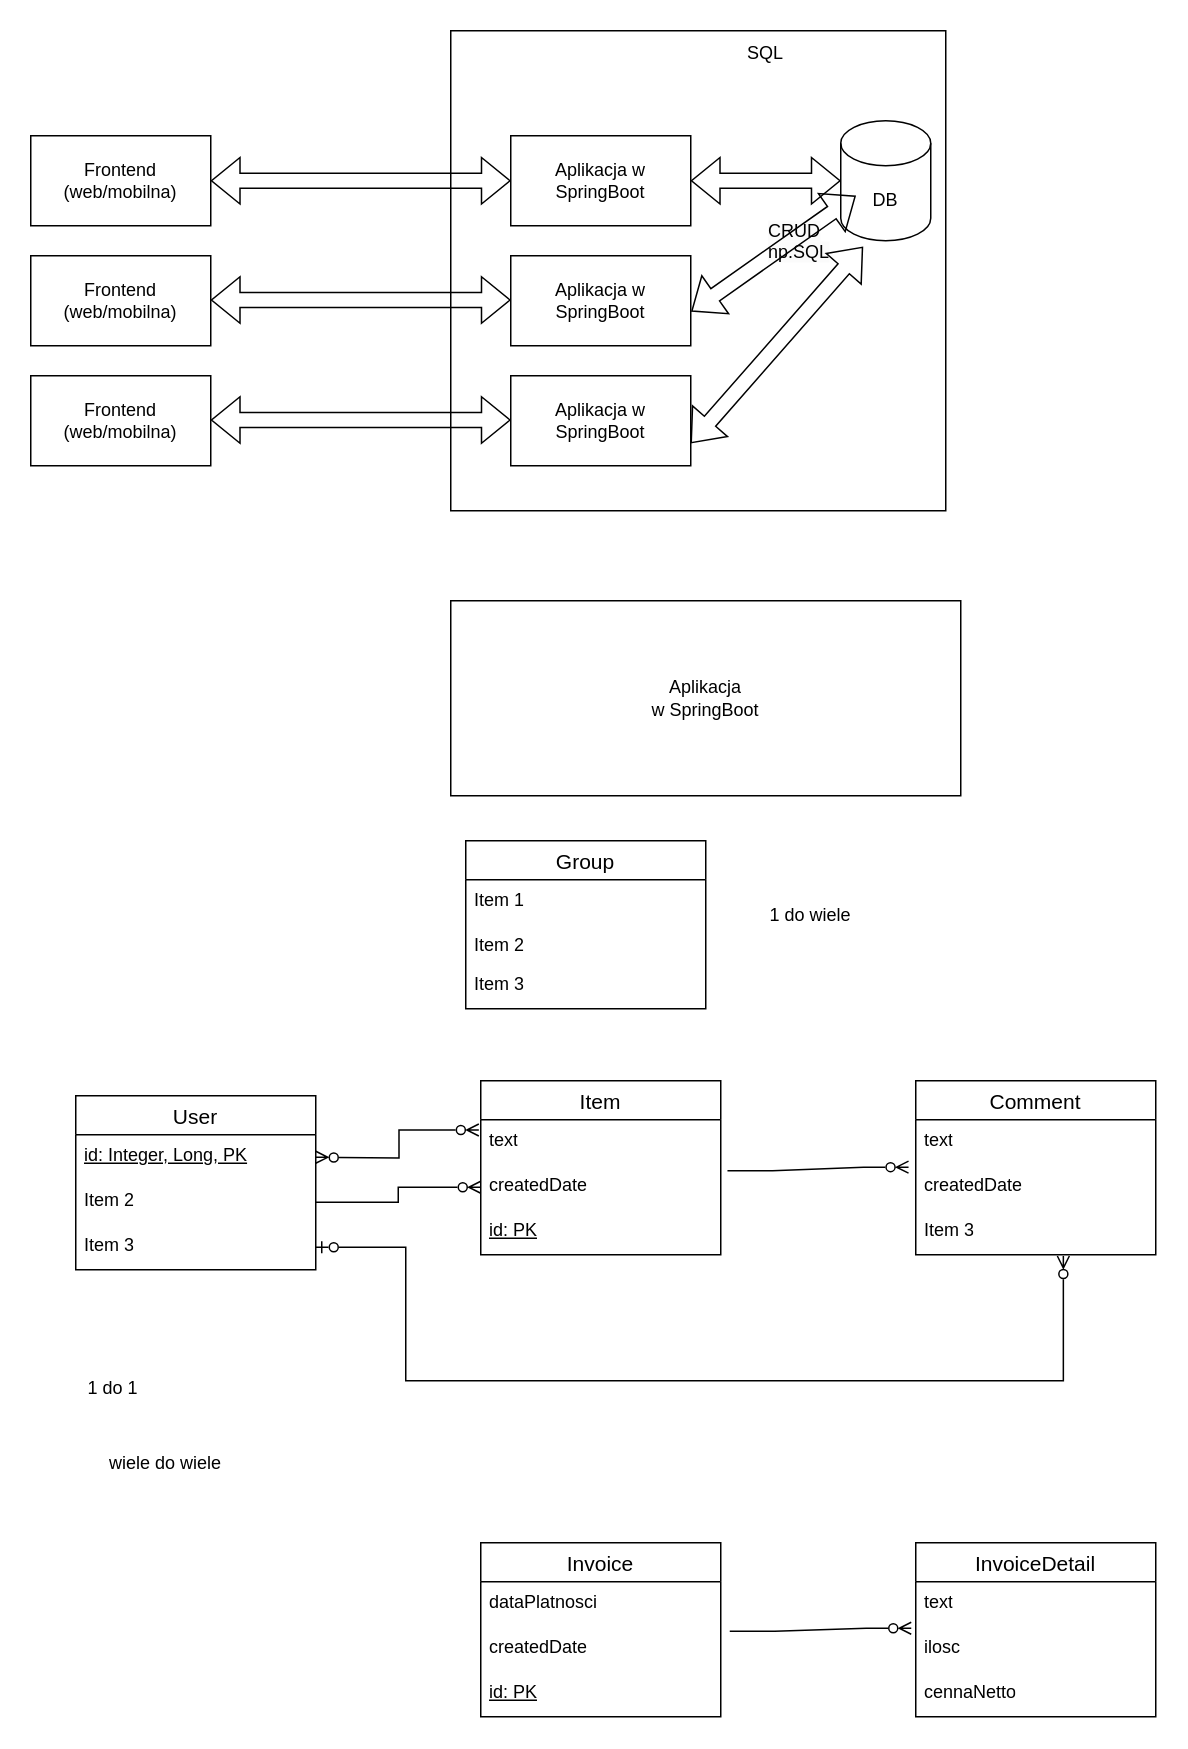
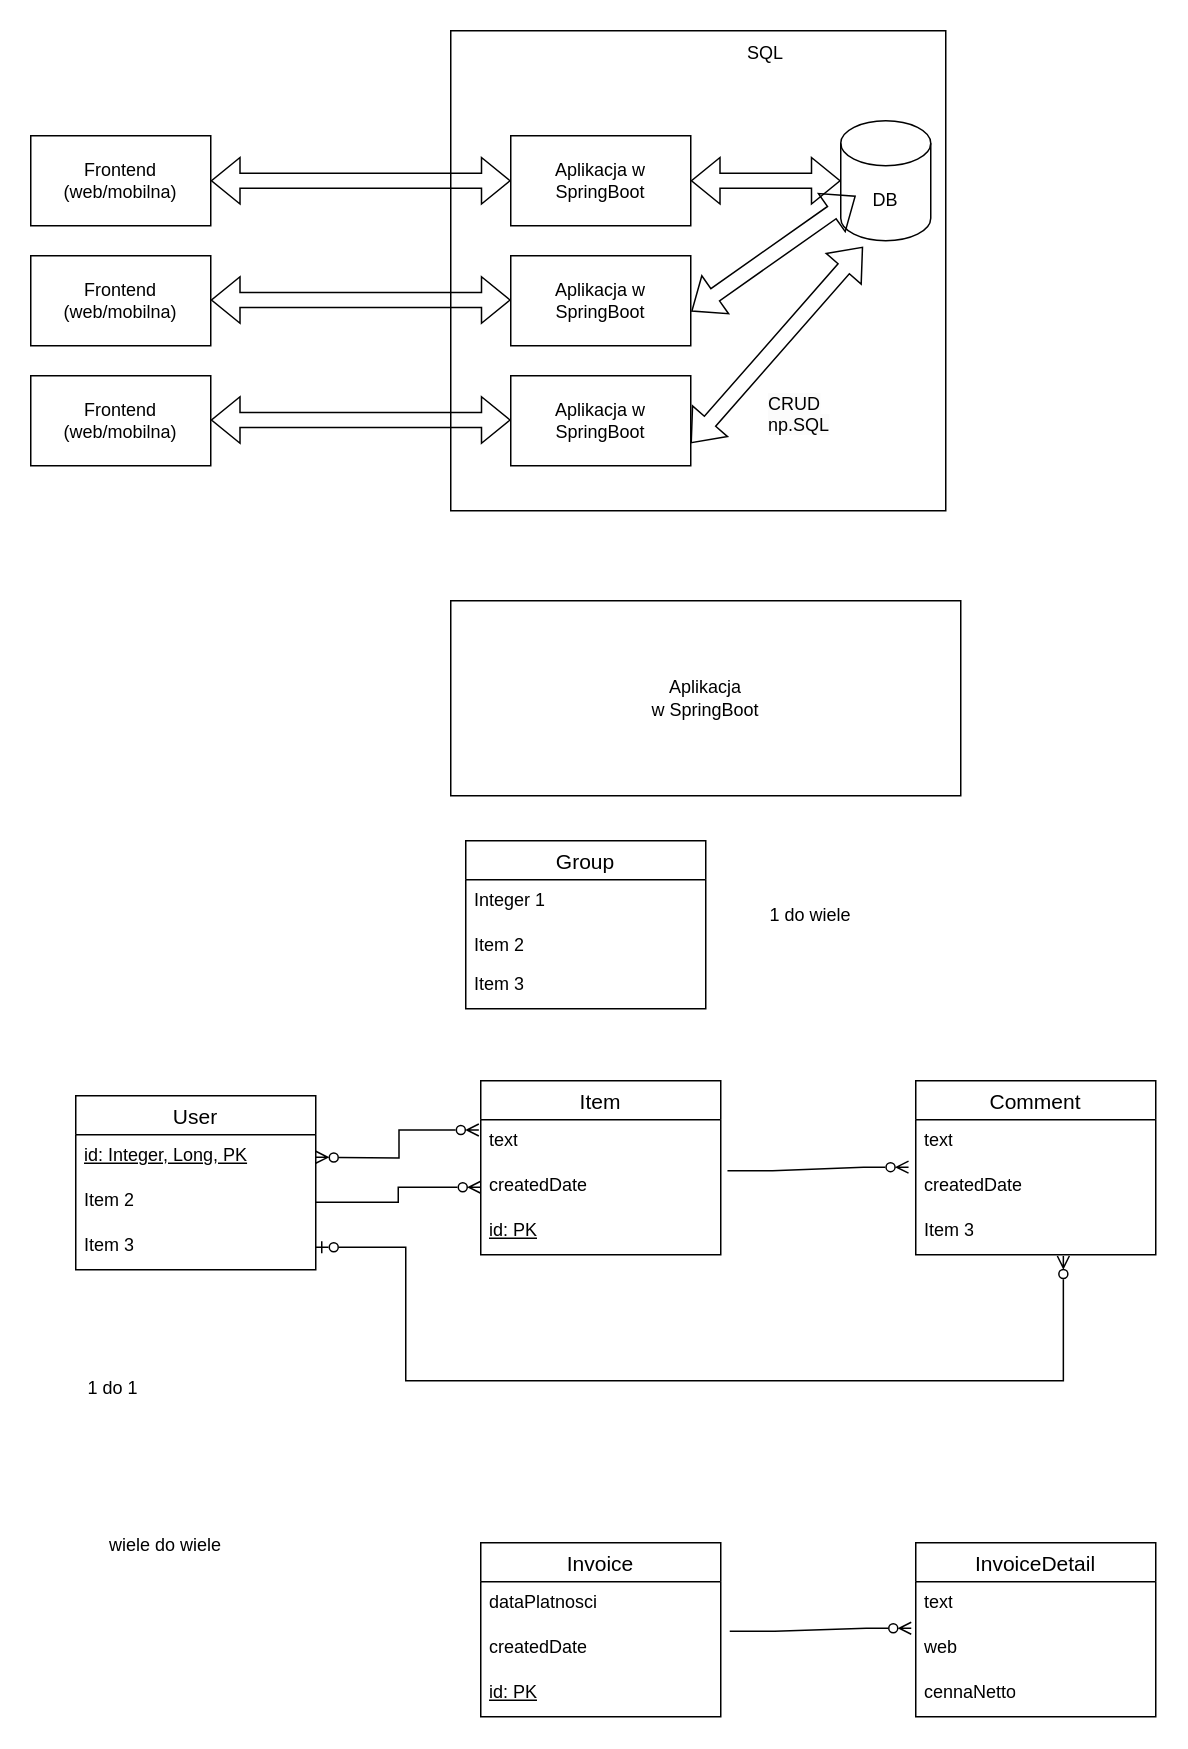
node "CRUD np.SQL": moved (796, 233) -> (796, 406)
node "Item 1": label "Item 1" -> "Integer 1"
node "wiele do wiele": moved (166, 1463) -> (166, 1546)
node "ilosc": label "ilosc" -> "web"
